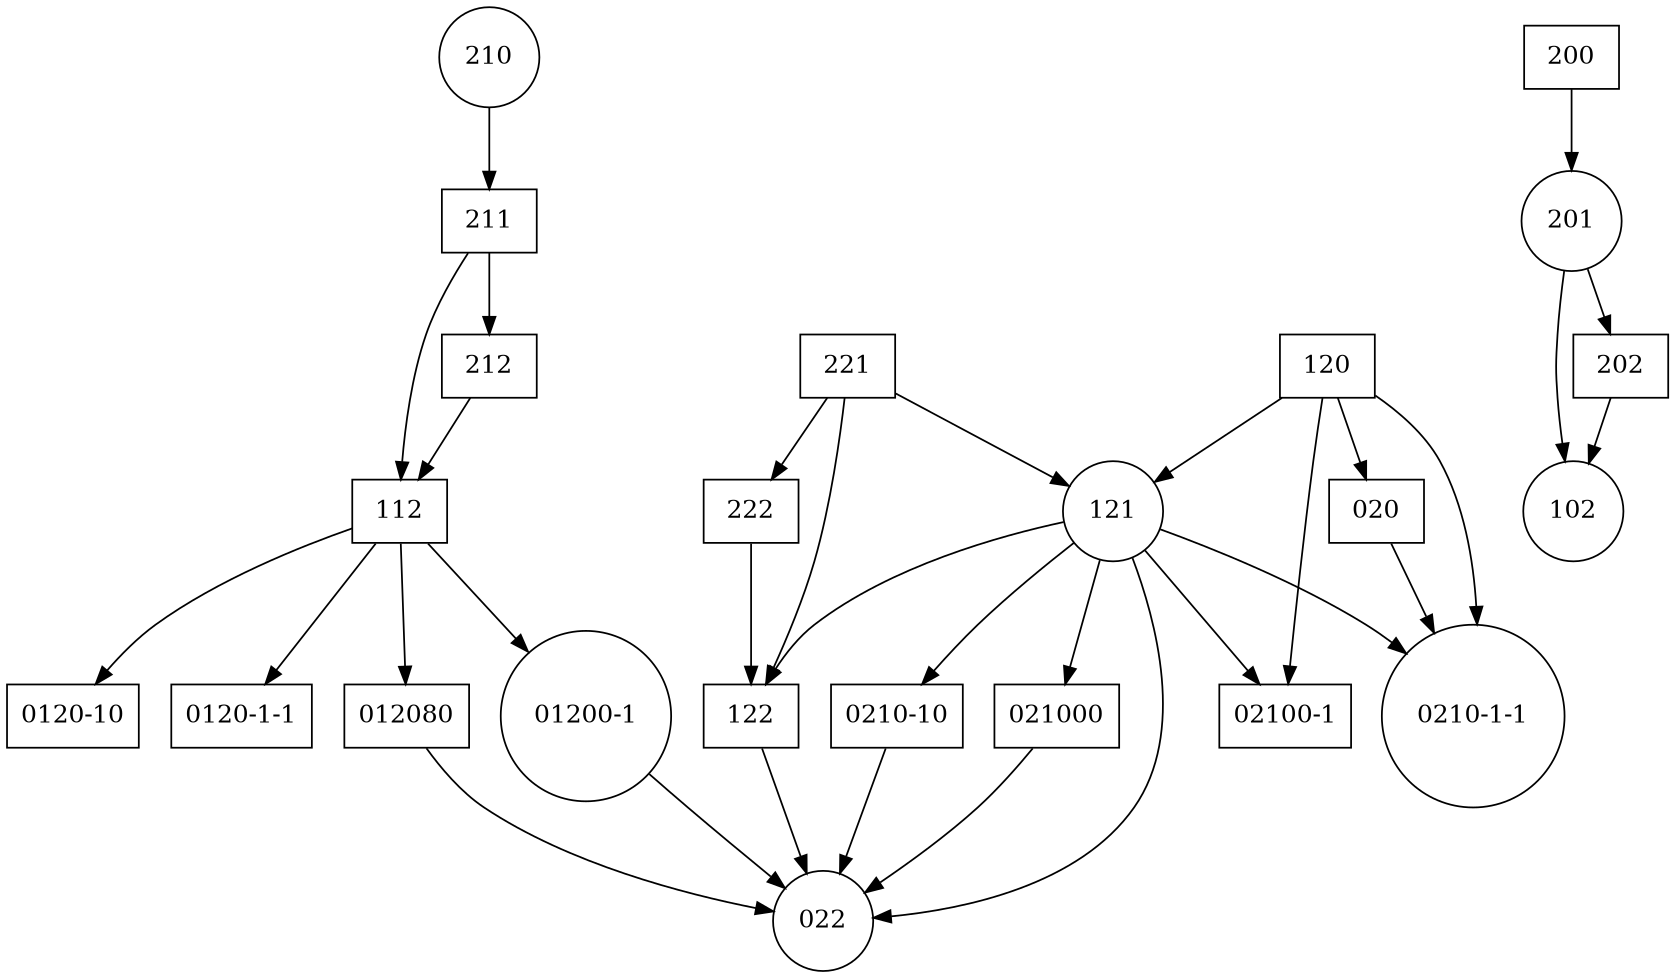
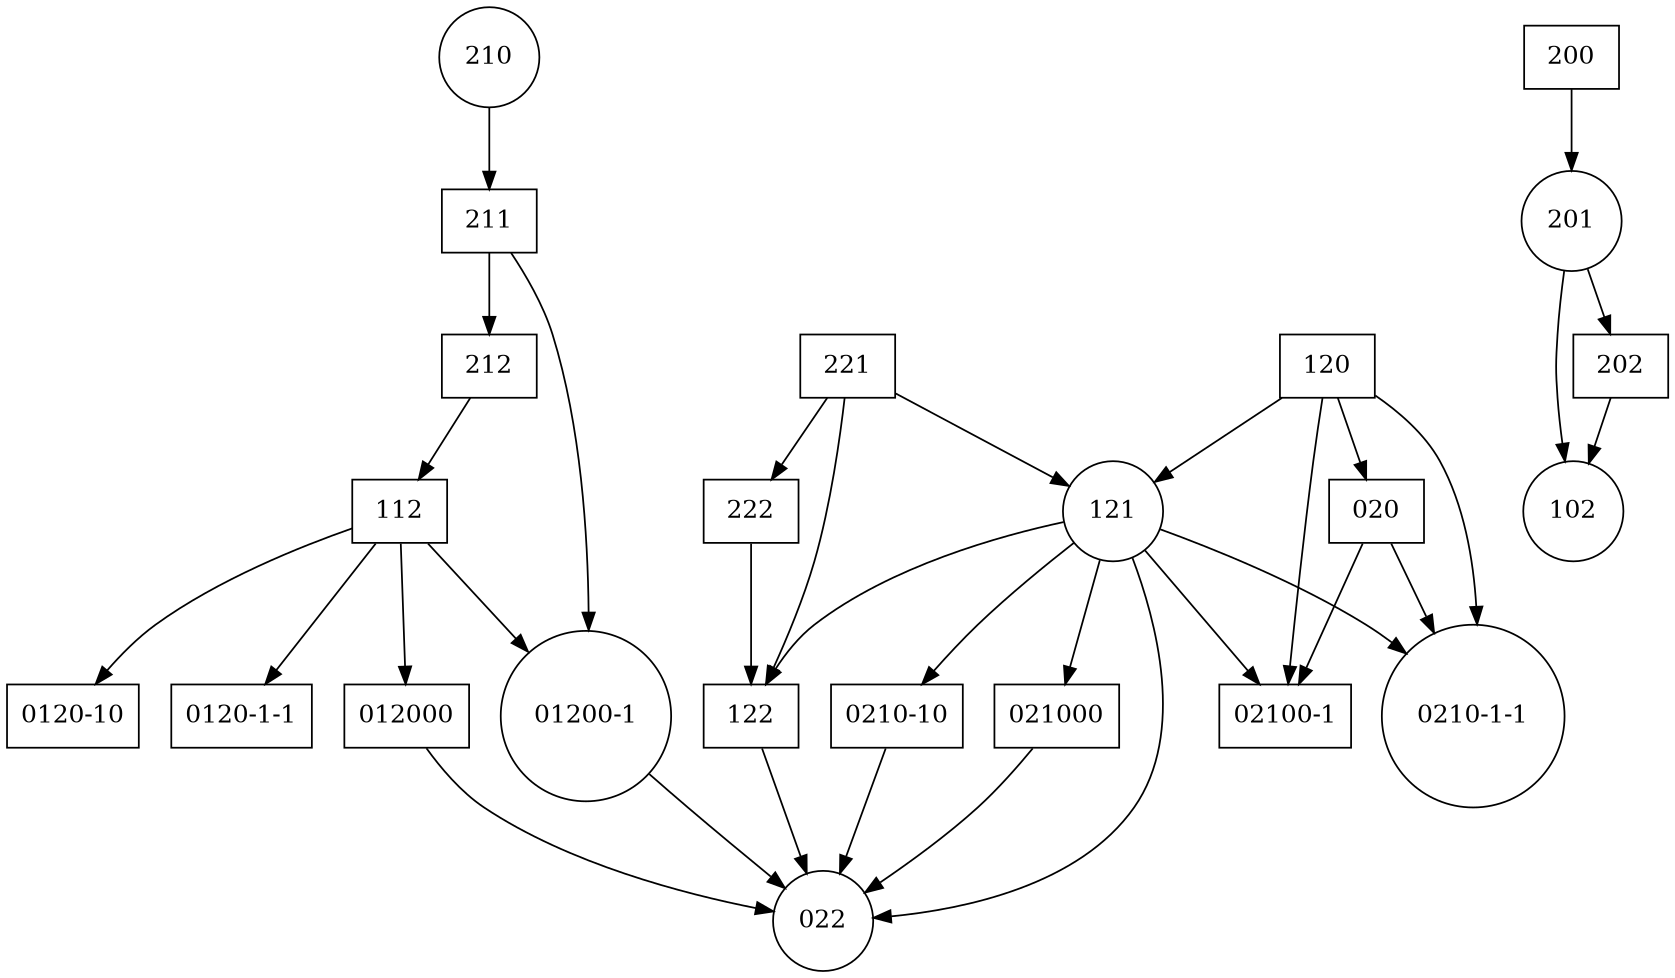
edge "211" -> "112": now "211" -> "01200-1"
edge "020" -> "02100-1": added
node "012080": label "012080" -> "012000"
